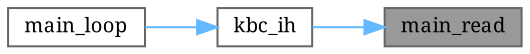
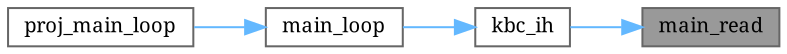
node "proj_main_loop": added
